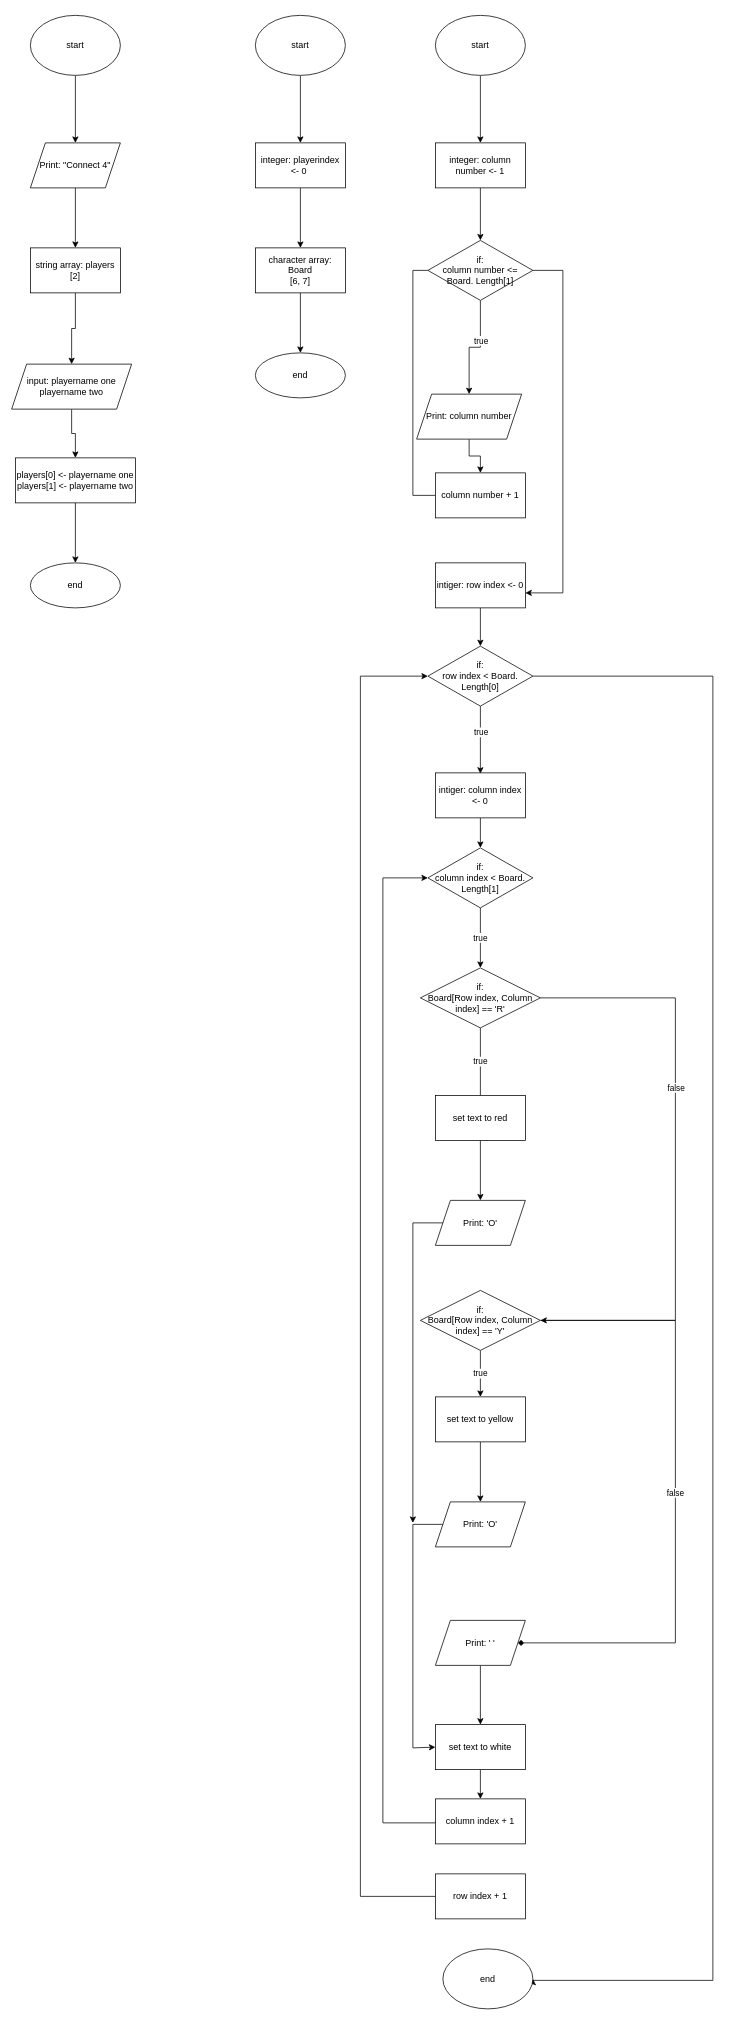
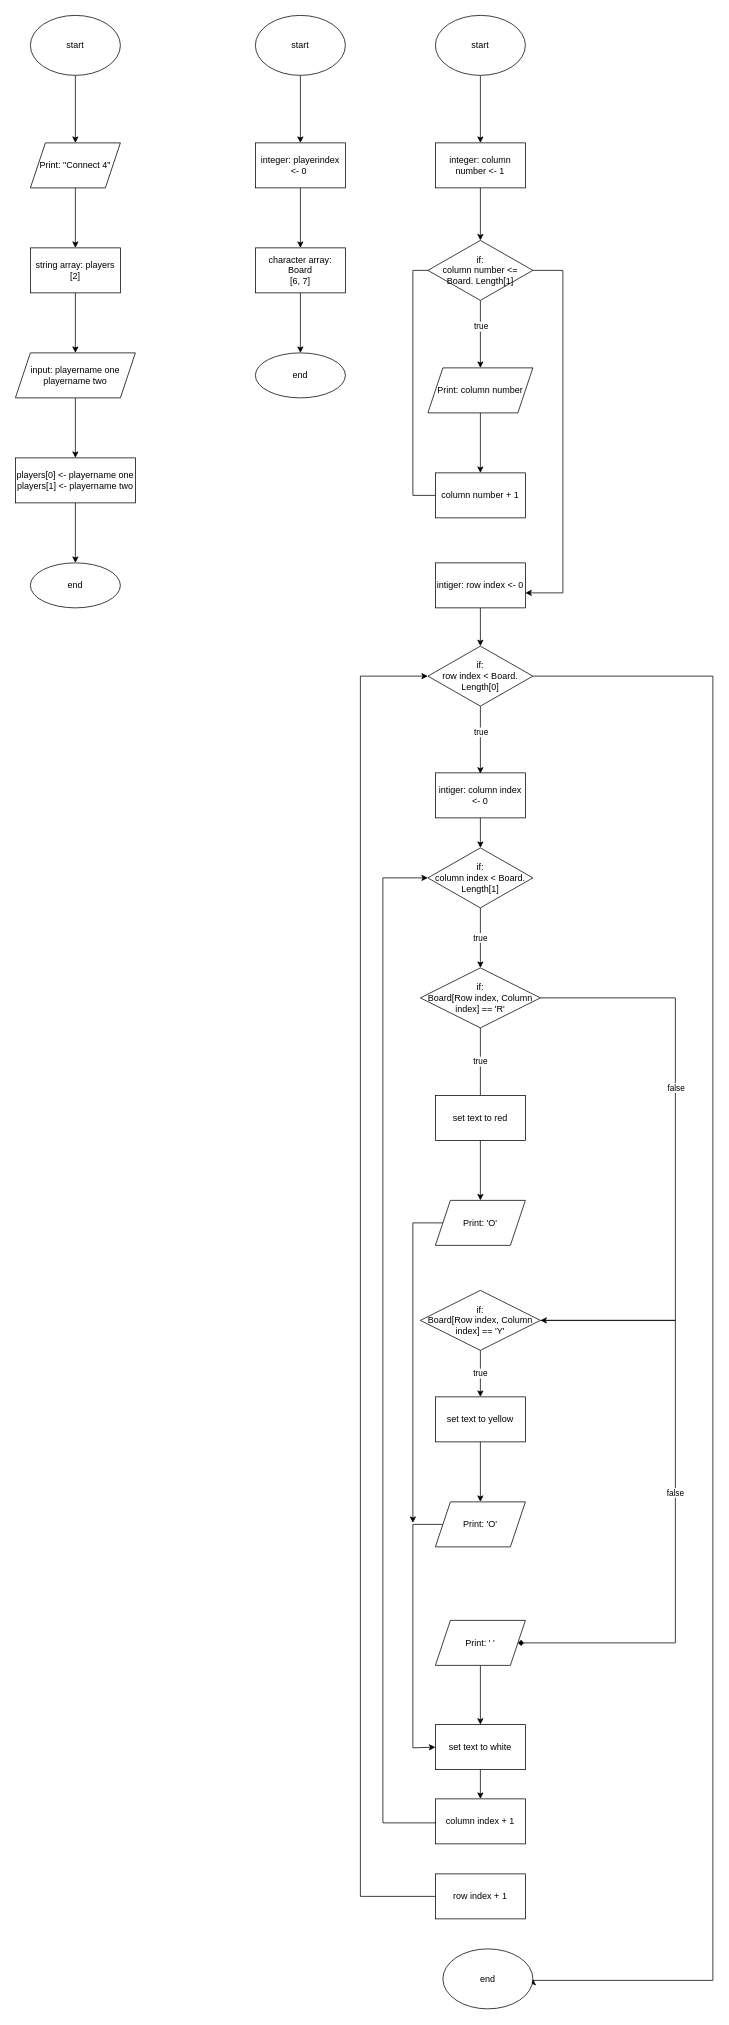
node "input: playername one playername two": moved (72, 387) -> (75, 375)
node "Print: column number": moved (469, 417) -> (480, 390)
